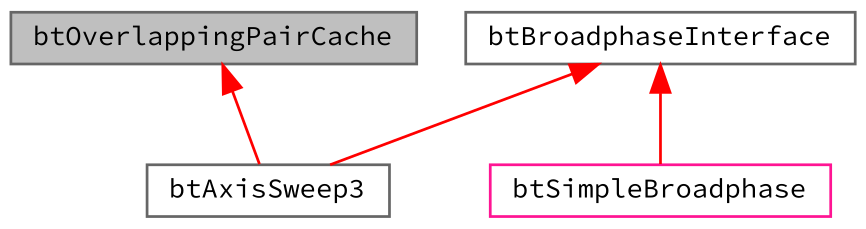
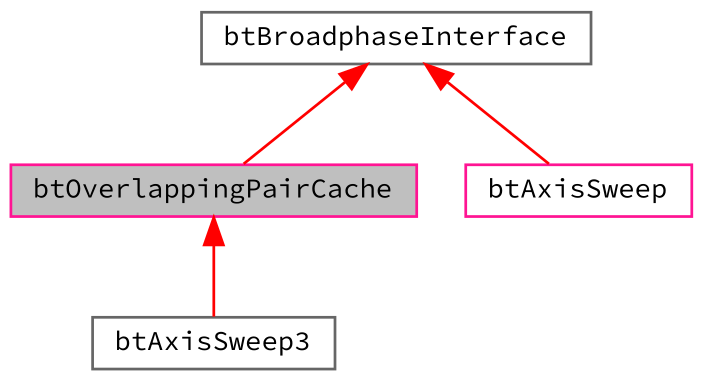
node "btOverlappingPairCache": color gray40 -> deeppink
edge "btAxisSweep3" -> "btBroadphaseInterface": now "btOverlappingPairCache" -> "btBroadphaseInterface"
node "btSimpleBroadphase": label "btSimpleBroadphase" -> "btAxisSweep"
